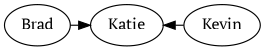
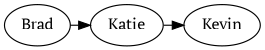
edge "Kevin" -> "Katie": reversed
